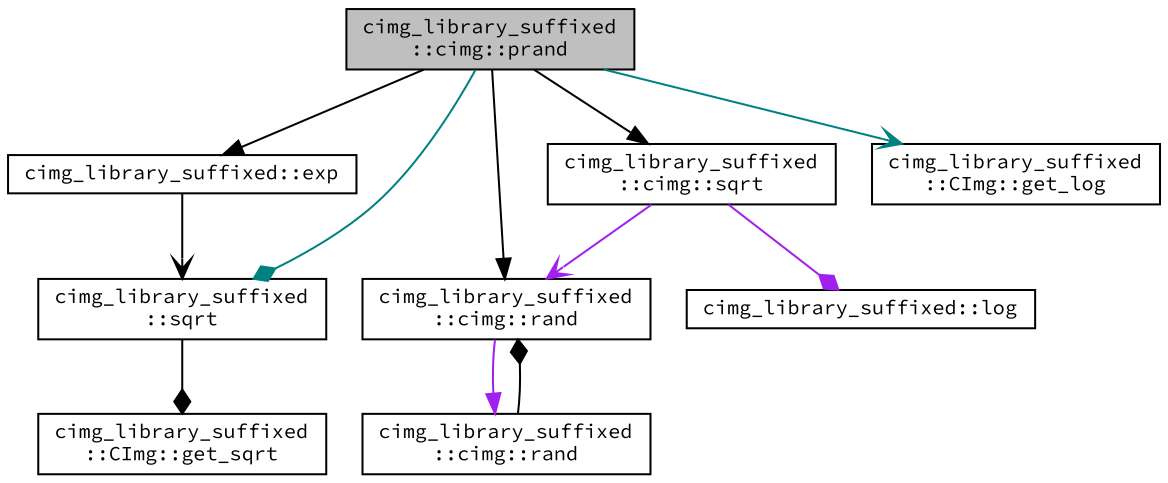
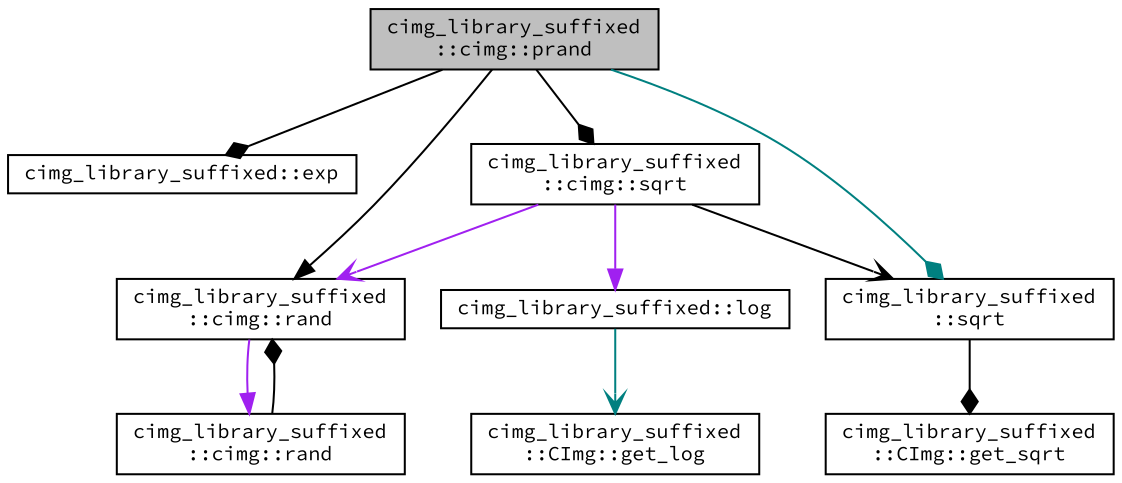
edge "cimg_library_suffixed ::cimg::prand" -> "cimg_library_suffixed ::cimg::sqrt": arrowhead normal -> diamond
edge "cimg_library_suffixed ::cimg::prand" -> "cimg_library_suffixed ::CImg::get_log": now "cimg_library_suffixed::log" -> "cimg_library_suffixed ::CImg::get_log"
edge "cimg_library_suffixed ::cimg::prand" -> "cimg_library_suffixed::exp": arrowhead normal -> diamond
edge "cimg_library_suffixed::exp" -> "cimg_library_suffixed ::sqrt": now "cimg_library_suffixed ::cimg::sqrt" -> "cimg_library_suffixed ::sqrt"
edge "cimg_library_suffixed ::cimg::sqrt" -> "cimg_library_suffixed::log": arrowhead diamond -> normal
